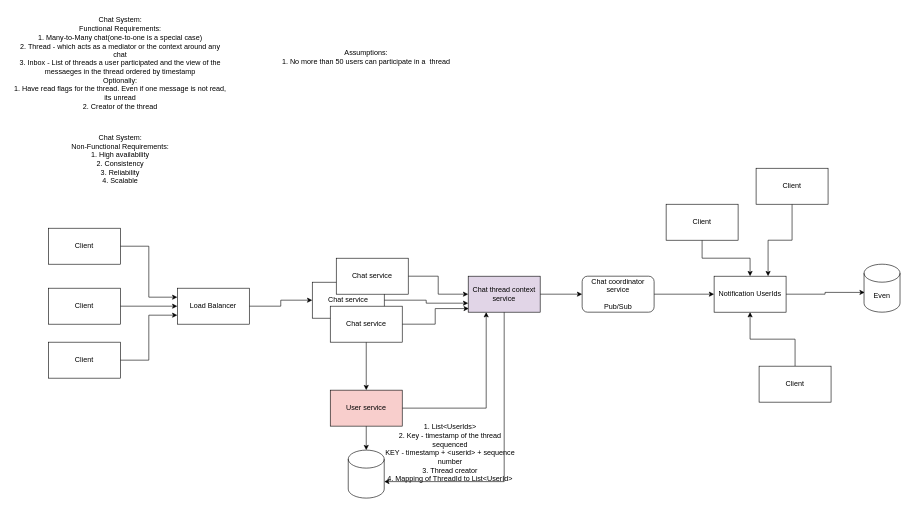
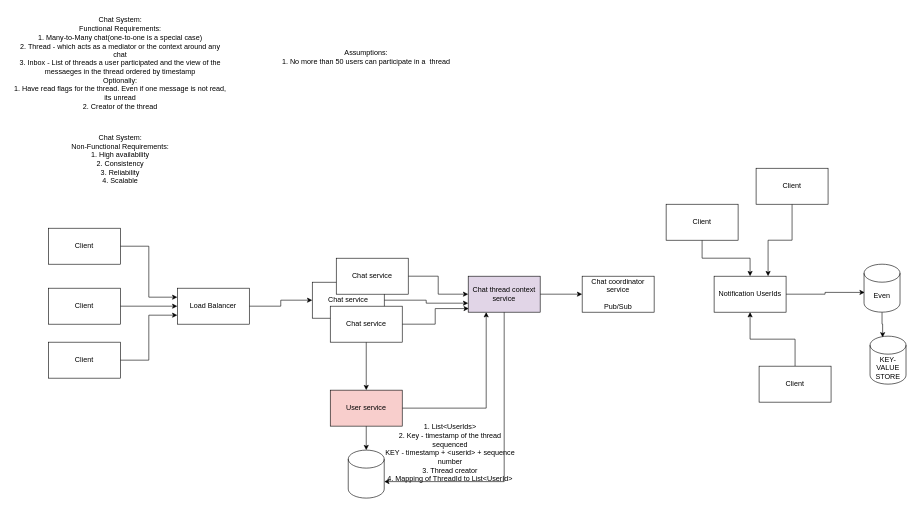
node "Chat coordinator service Pub/Sub": shape rounded rectangle -> rectangle
edge "Chat coordinator service Pub/Sub" -> "Notification UserIds": removed
edge "Even" -> "KEY-VALUE STORE": added
node "KEY-VALUE STORE": added
